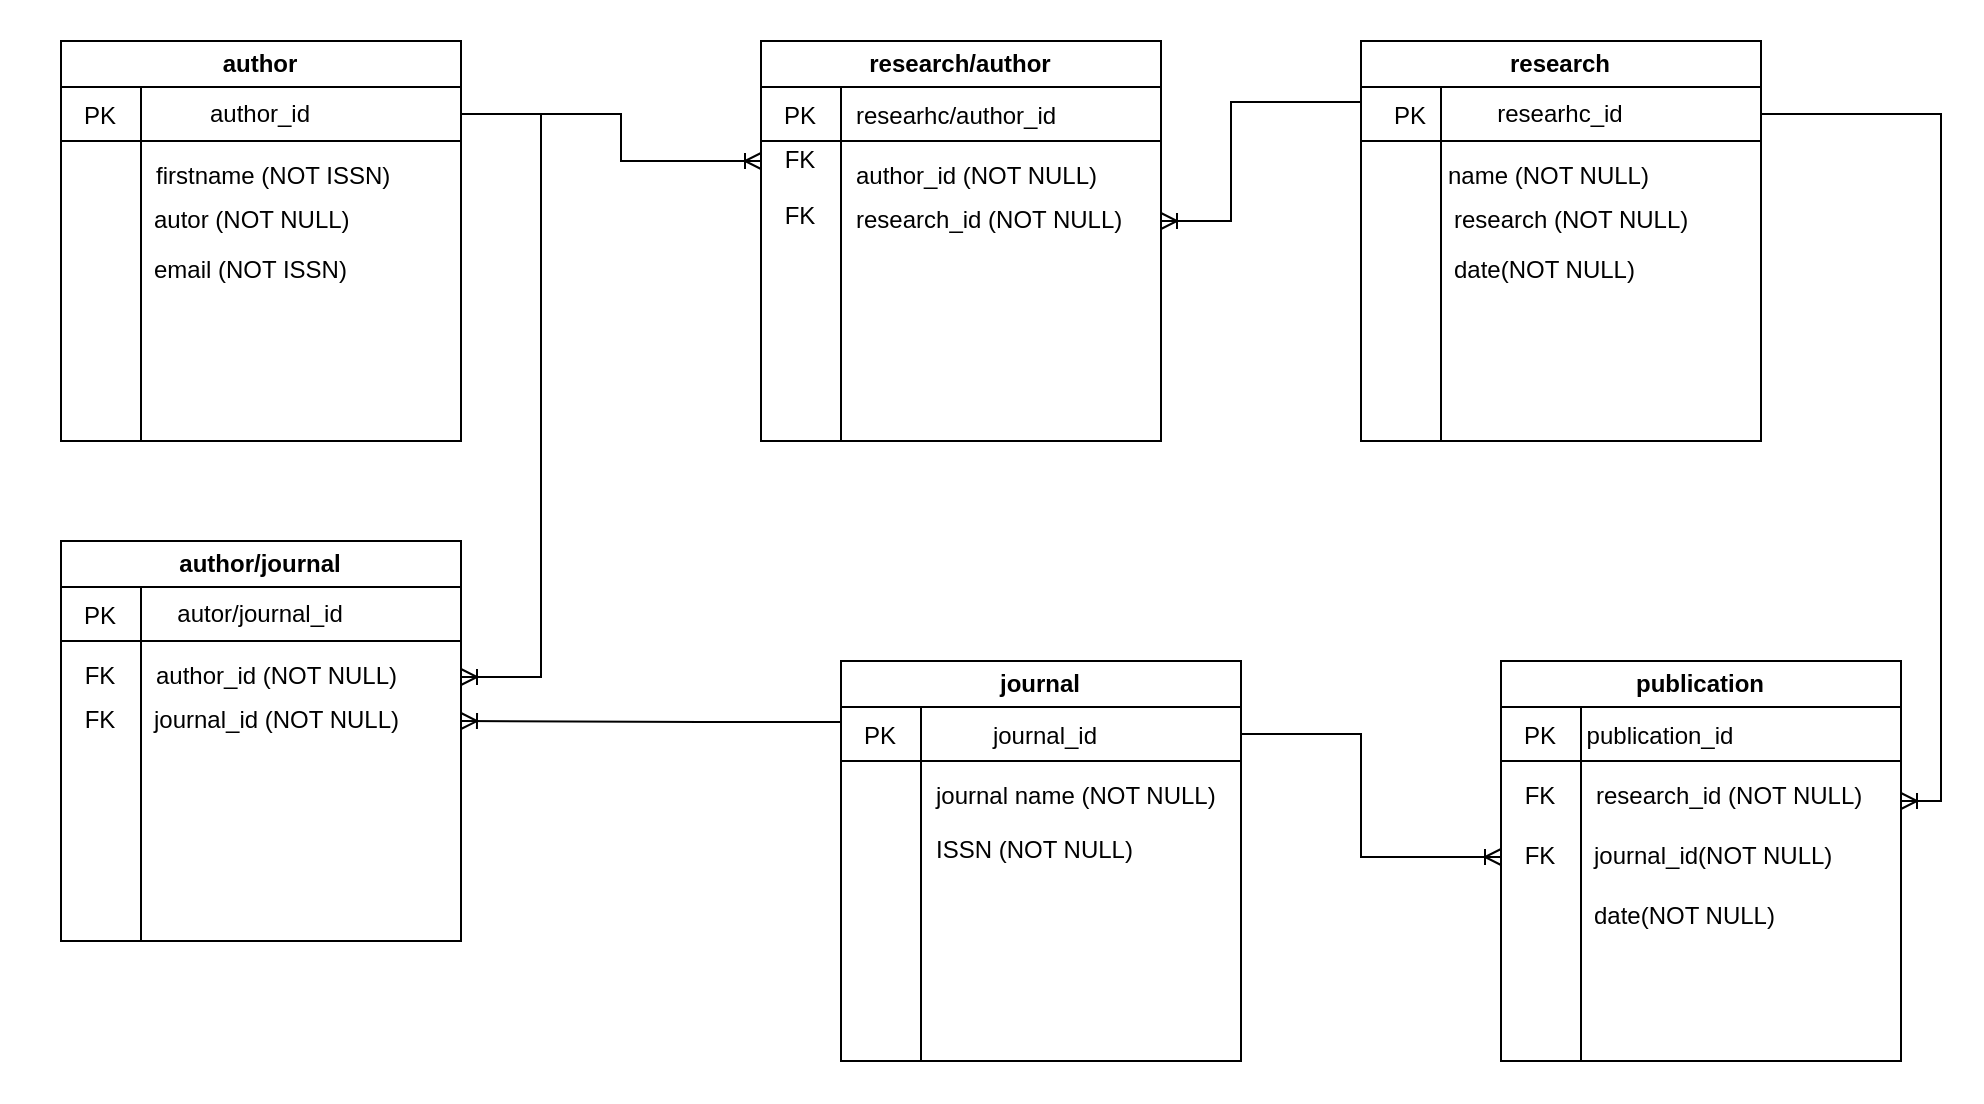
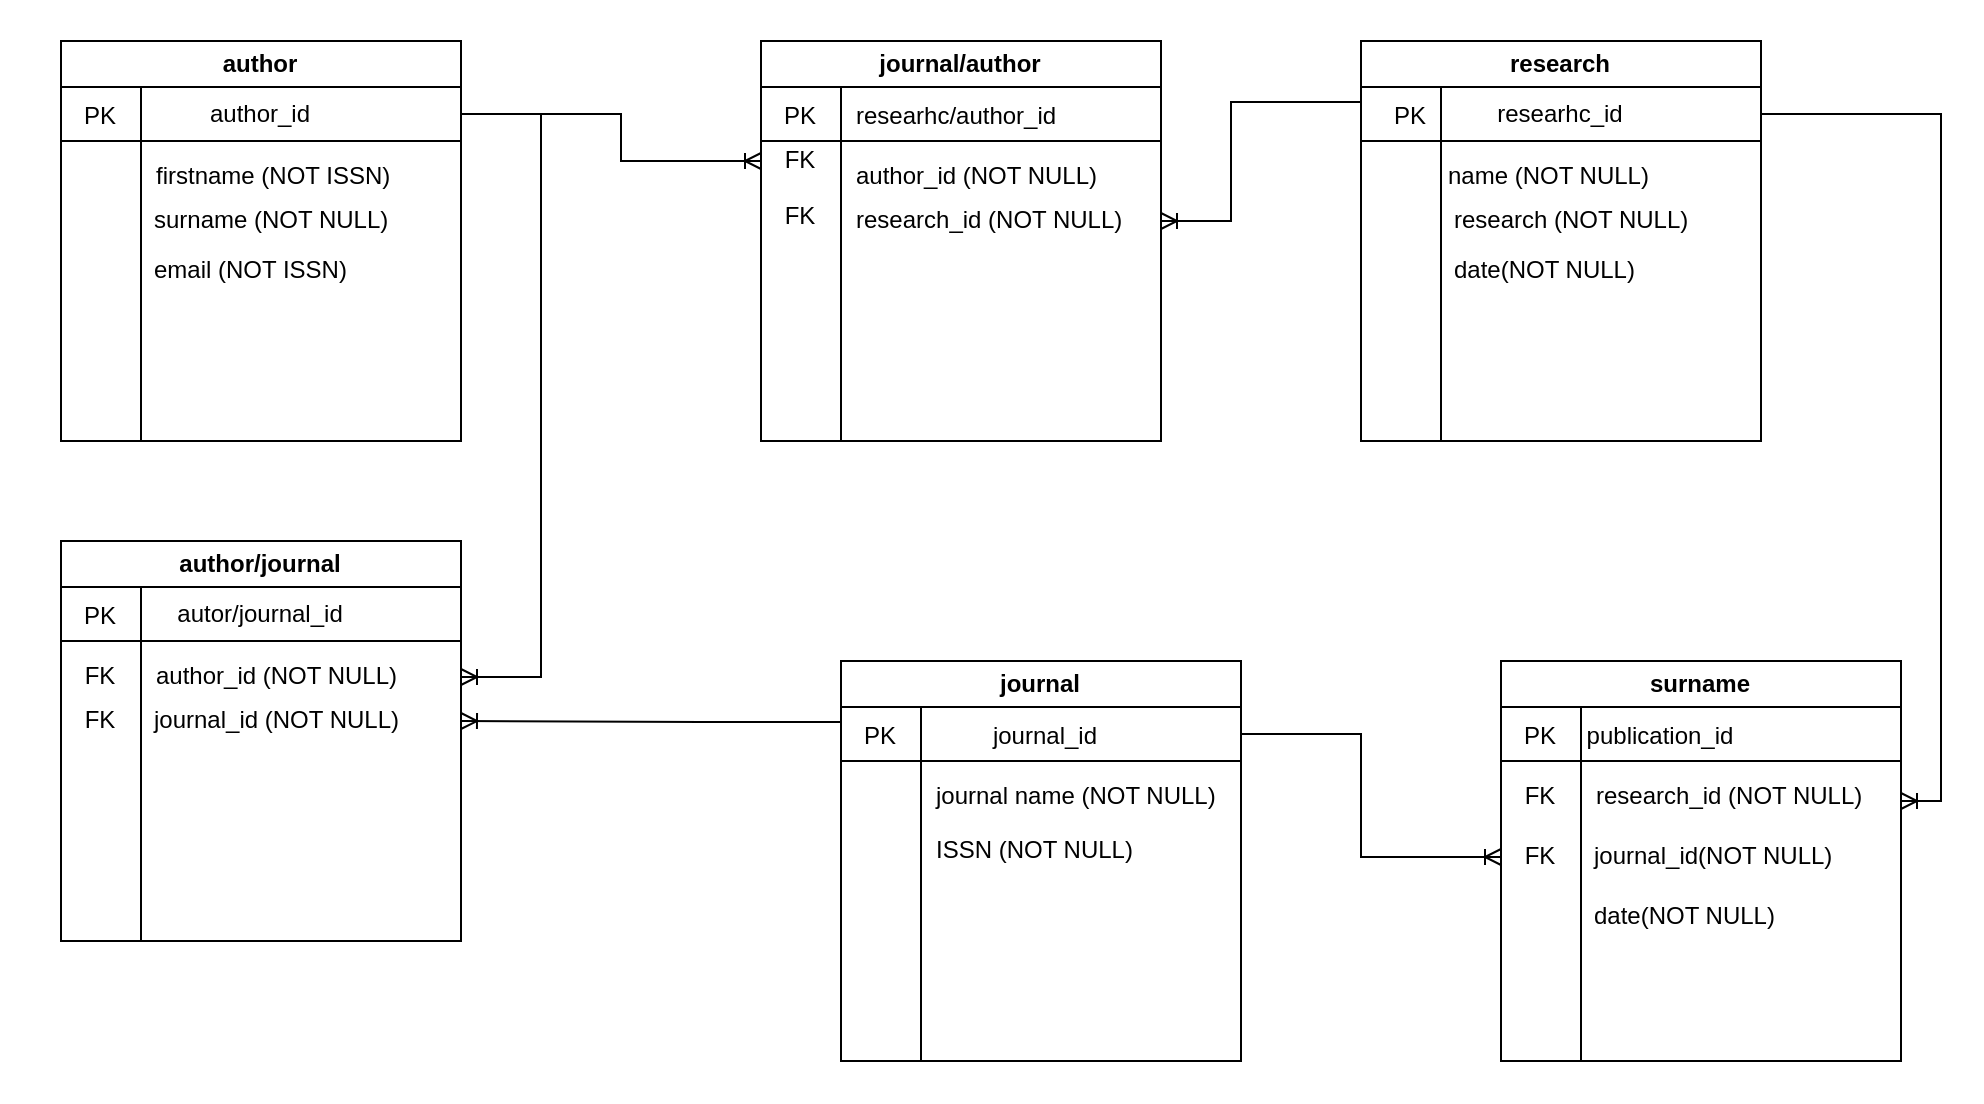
node "research/author": label "research/author" -> "journal/author"
node "autor (NOT NULL)": label "autor (NOT NULL)" -> "surname (NOT NULL)"
node "publication": label "publication" -> "surname"
